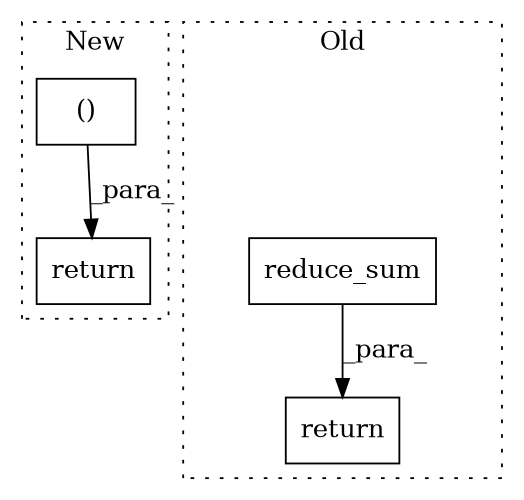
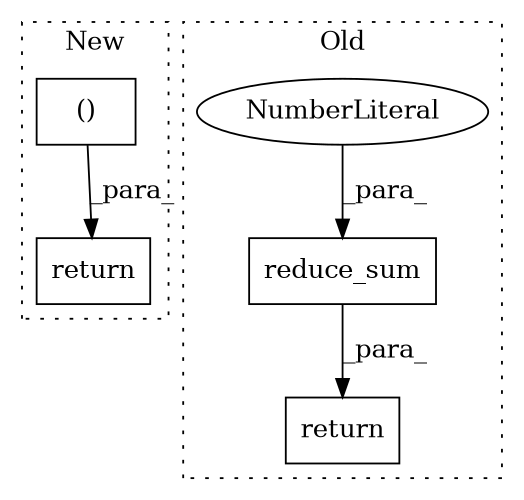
node "NumberLiteral": added
